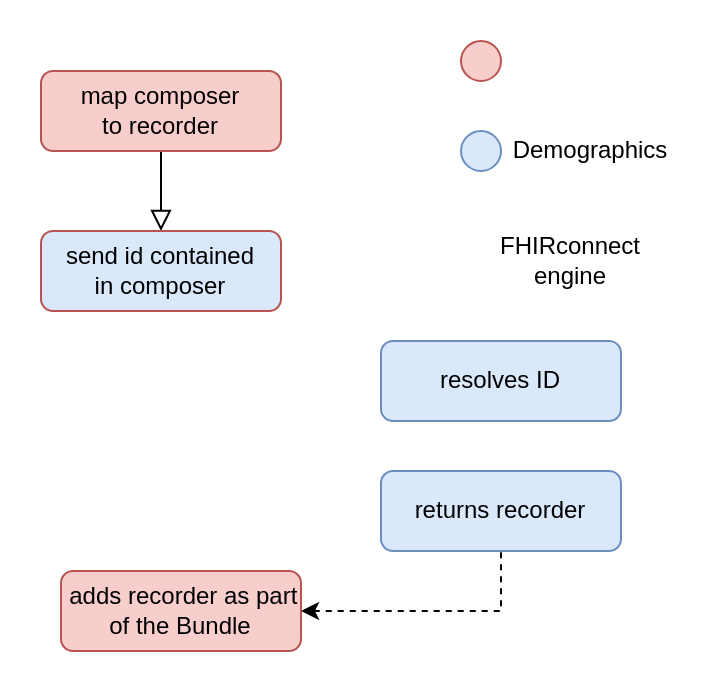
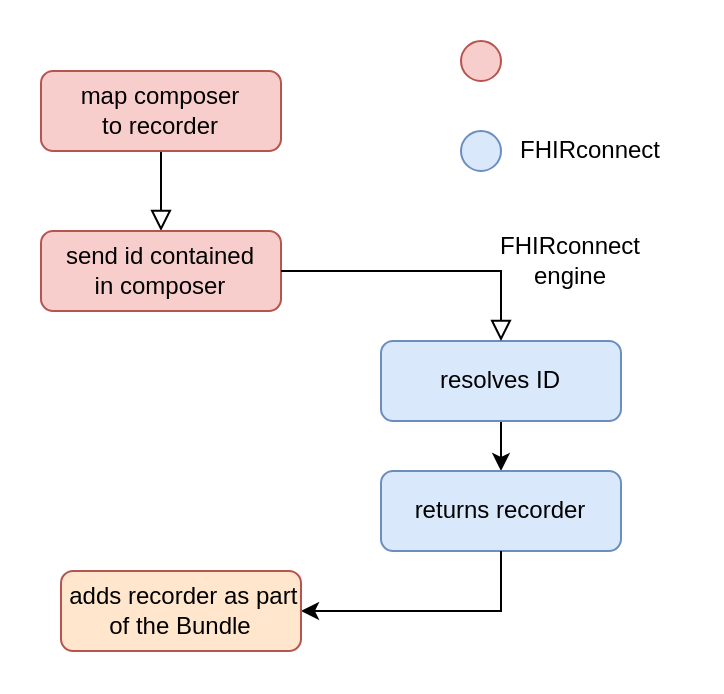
node "Demographics": label "Demographics" -> "FHIRconnect"
node "send id contained in composer": fillcolor #dae8fc -> #f8cecc
edge "send id contained in composer" -> "resolves ID": added
edge "resolves ID" -> "returns recorder": added
node "adds recorder as part of the Bundle": fillcolor #f8cecc -> #ffe6cc
edge "returns recorder" -> "adds recorder as part of the Bundle": style dashed -> solid
